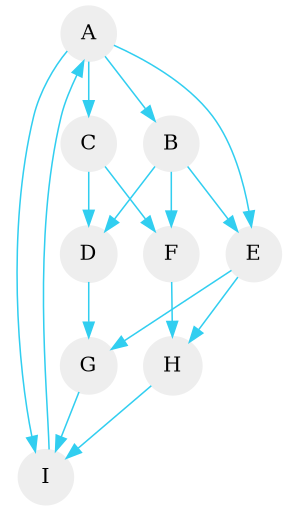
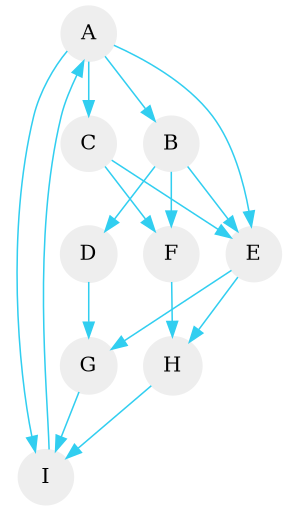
edge "C" -> "D": now "C" -> "E"
